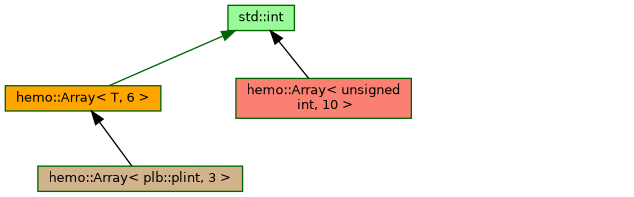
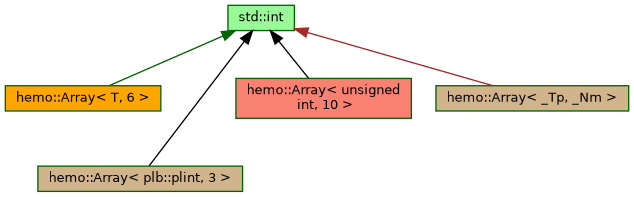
node "hemo::Array< _Tp, _Nm >": added
edge "hemo::Array< plb::plint, 3 >" -> "hemo::Array< T, 6 >": now "hemo::Array< plb::plint, 3 >" -> "std::int"
